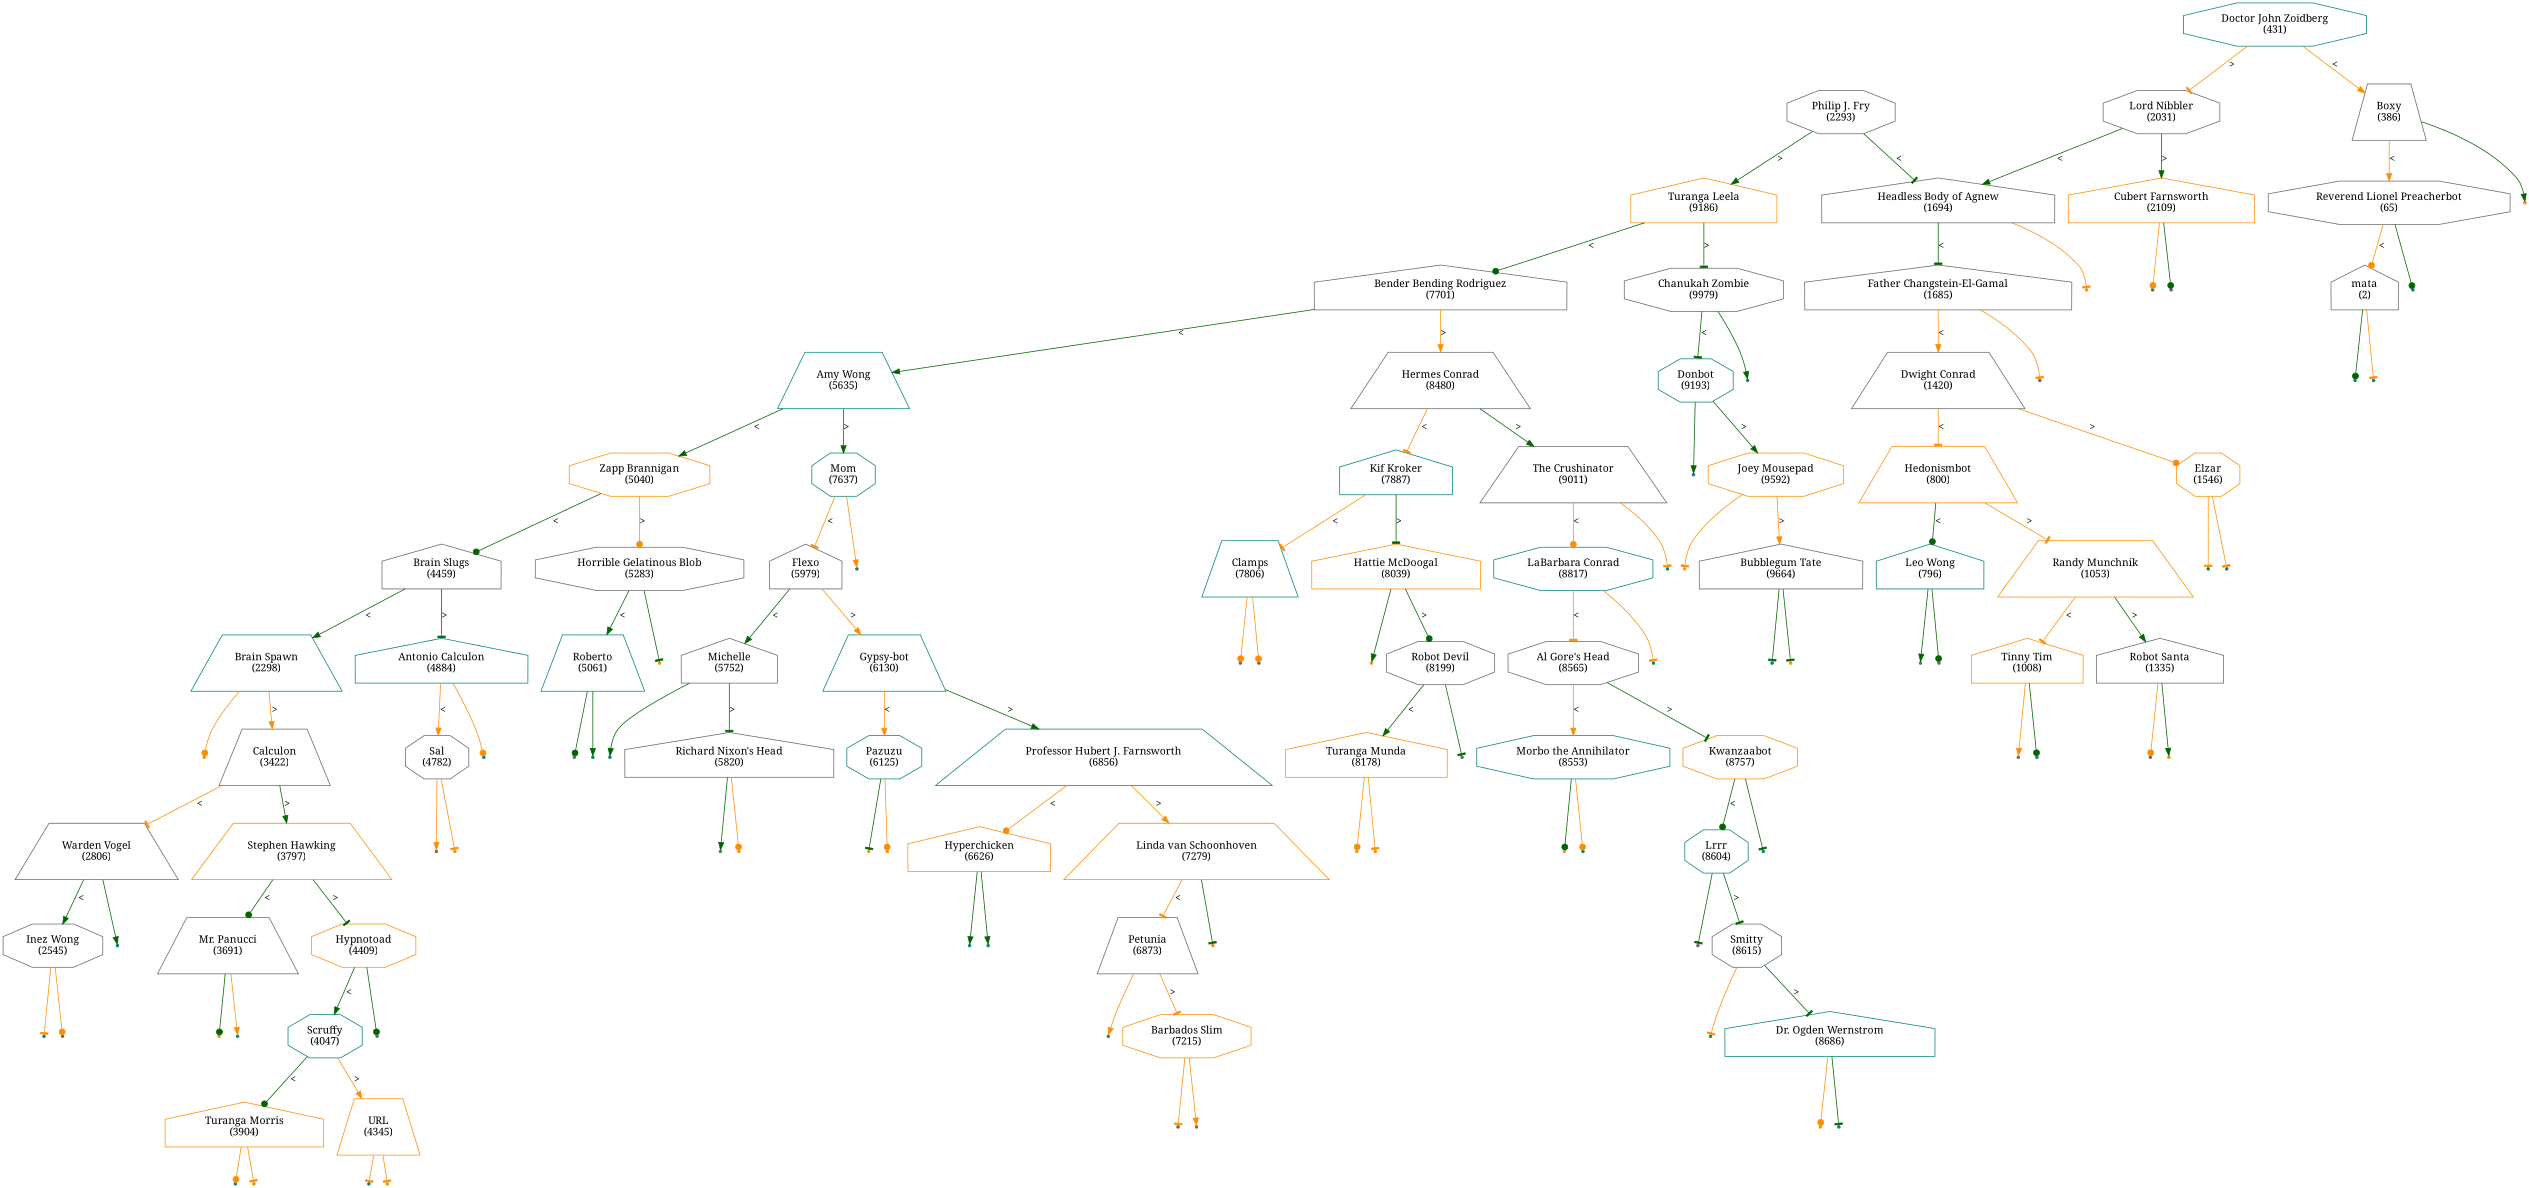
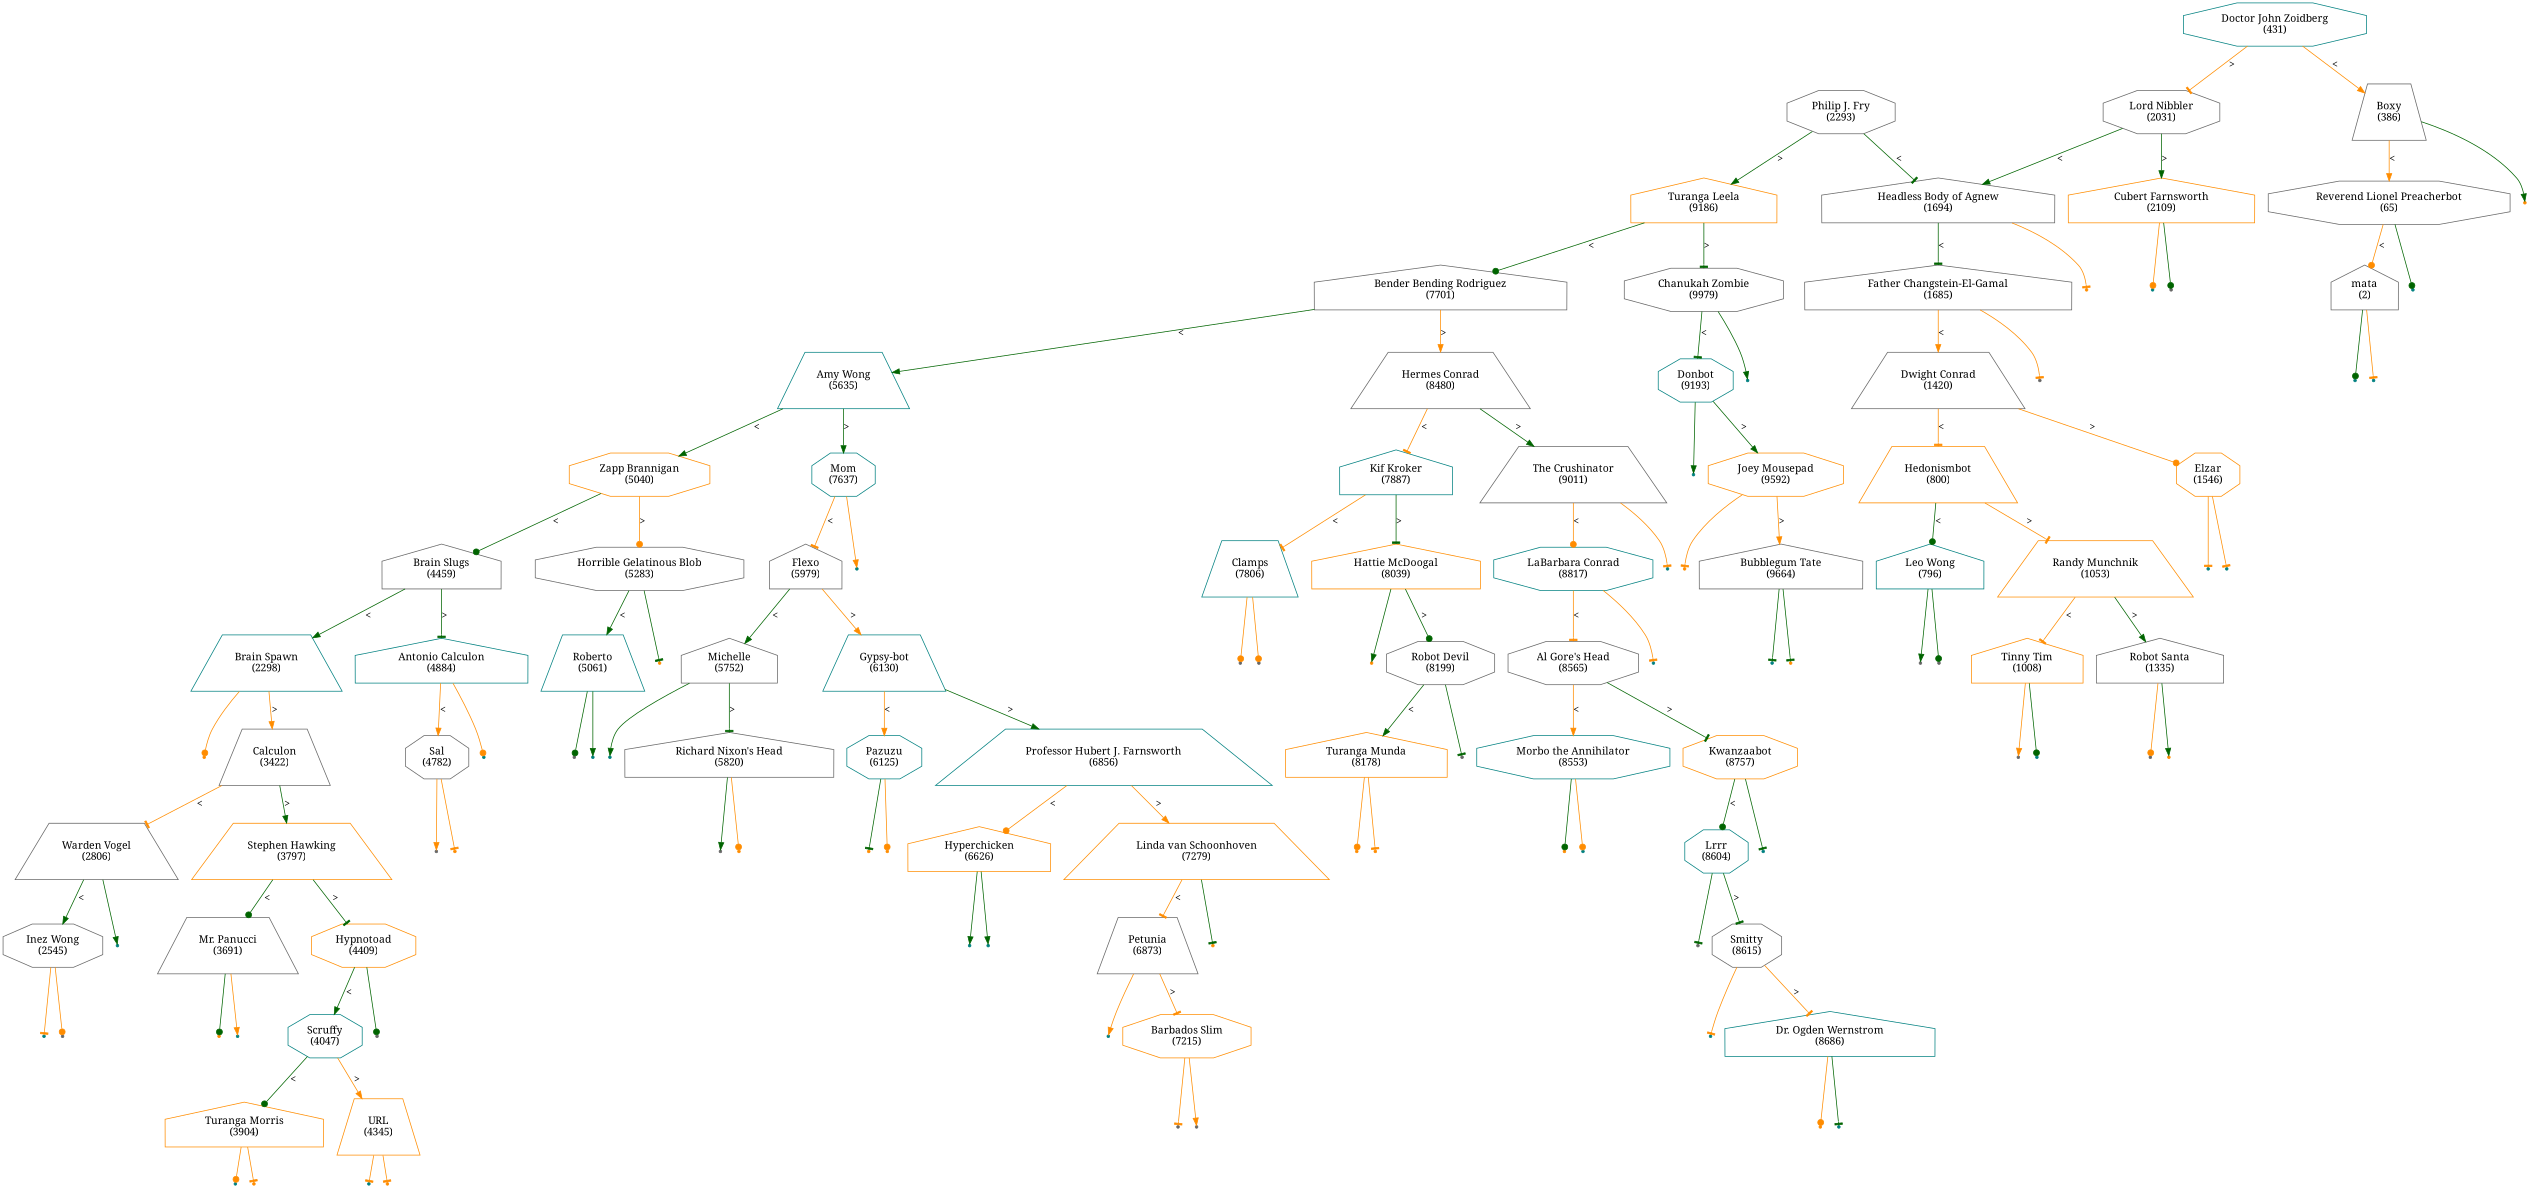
edge "Smitty (8615)" -> "Dr. Ogden Wernstrom (8686)": color darkgreen -> darkorange
